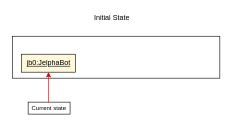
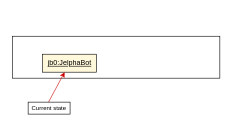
node "Initial State": removed
node "jb0:JelphaBot": moved (48, 63) -> (69, 63)
